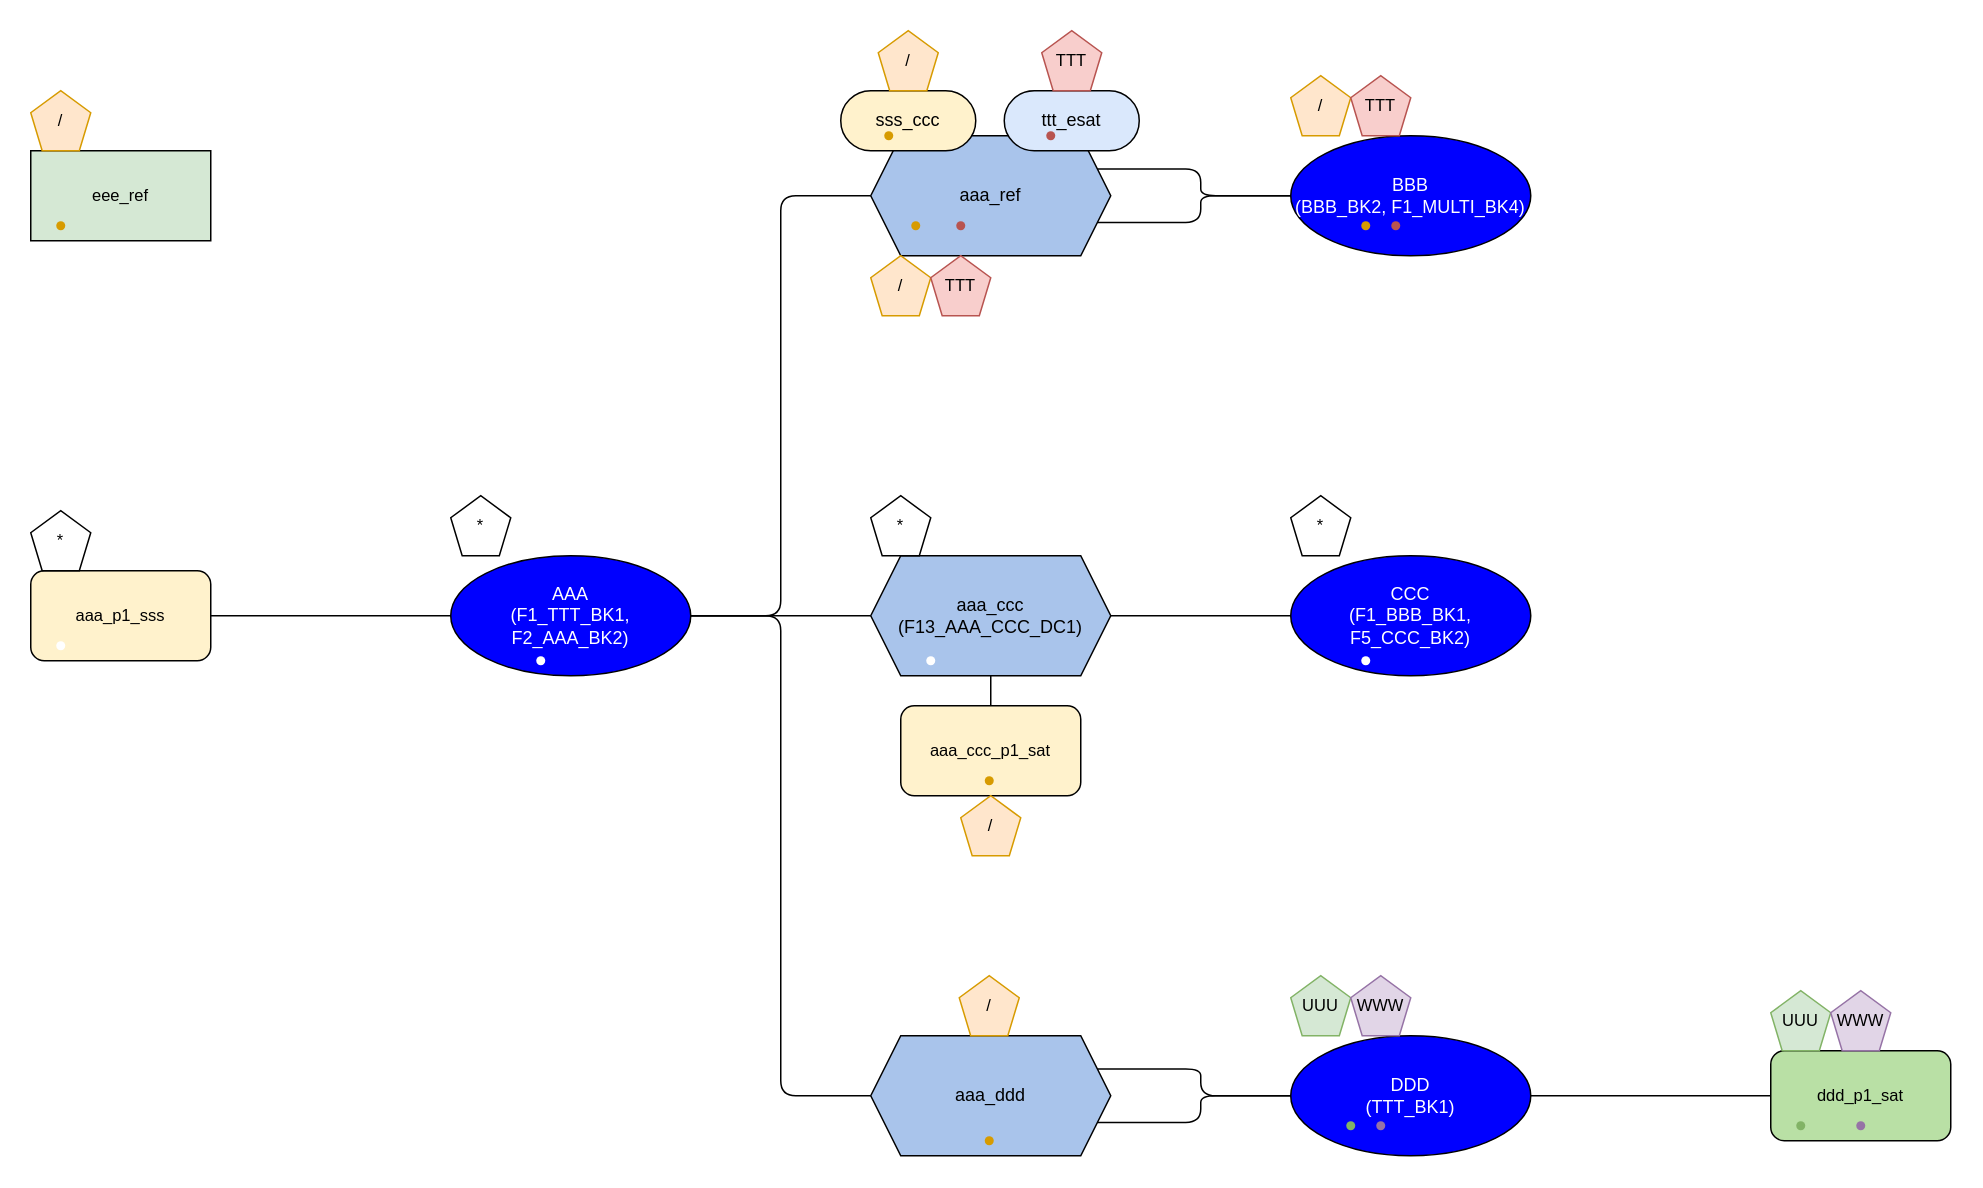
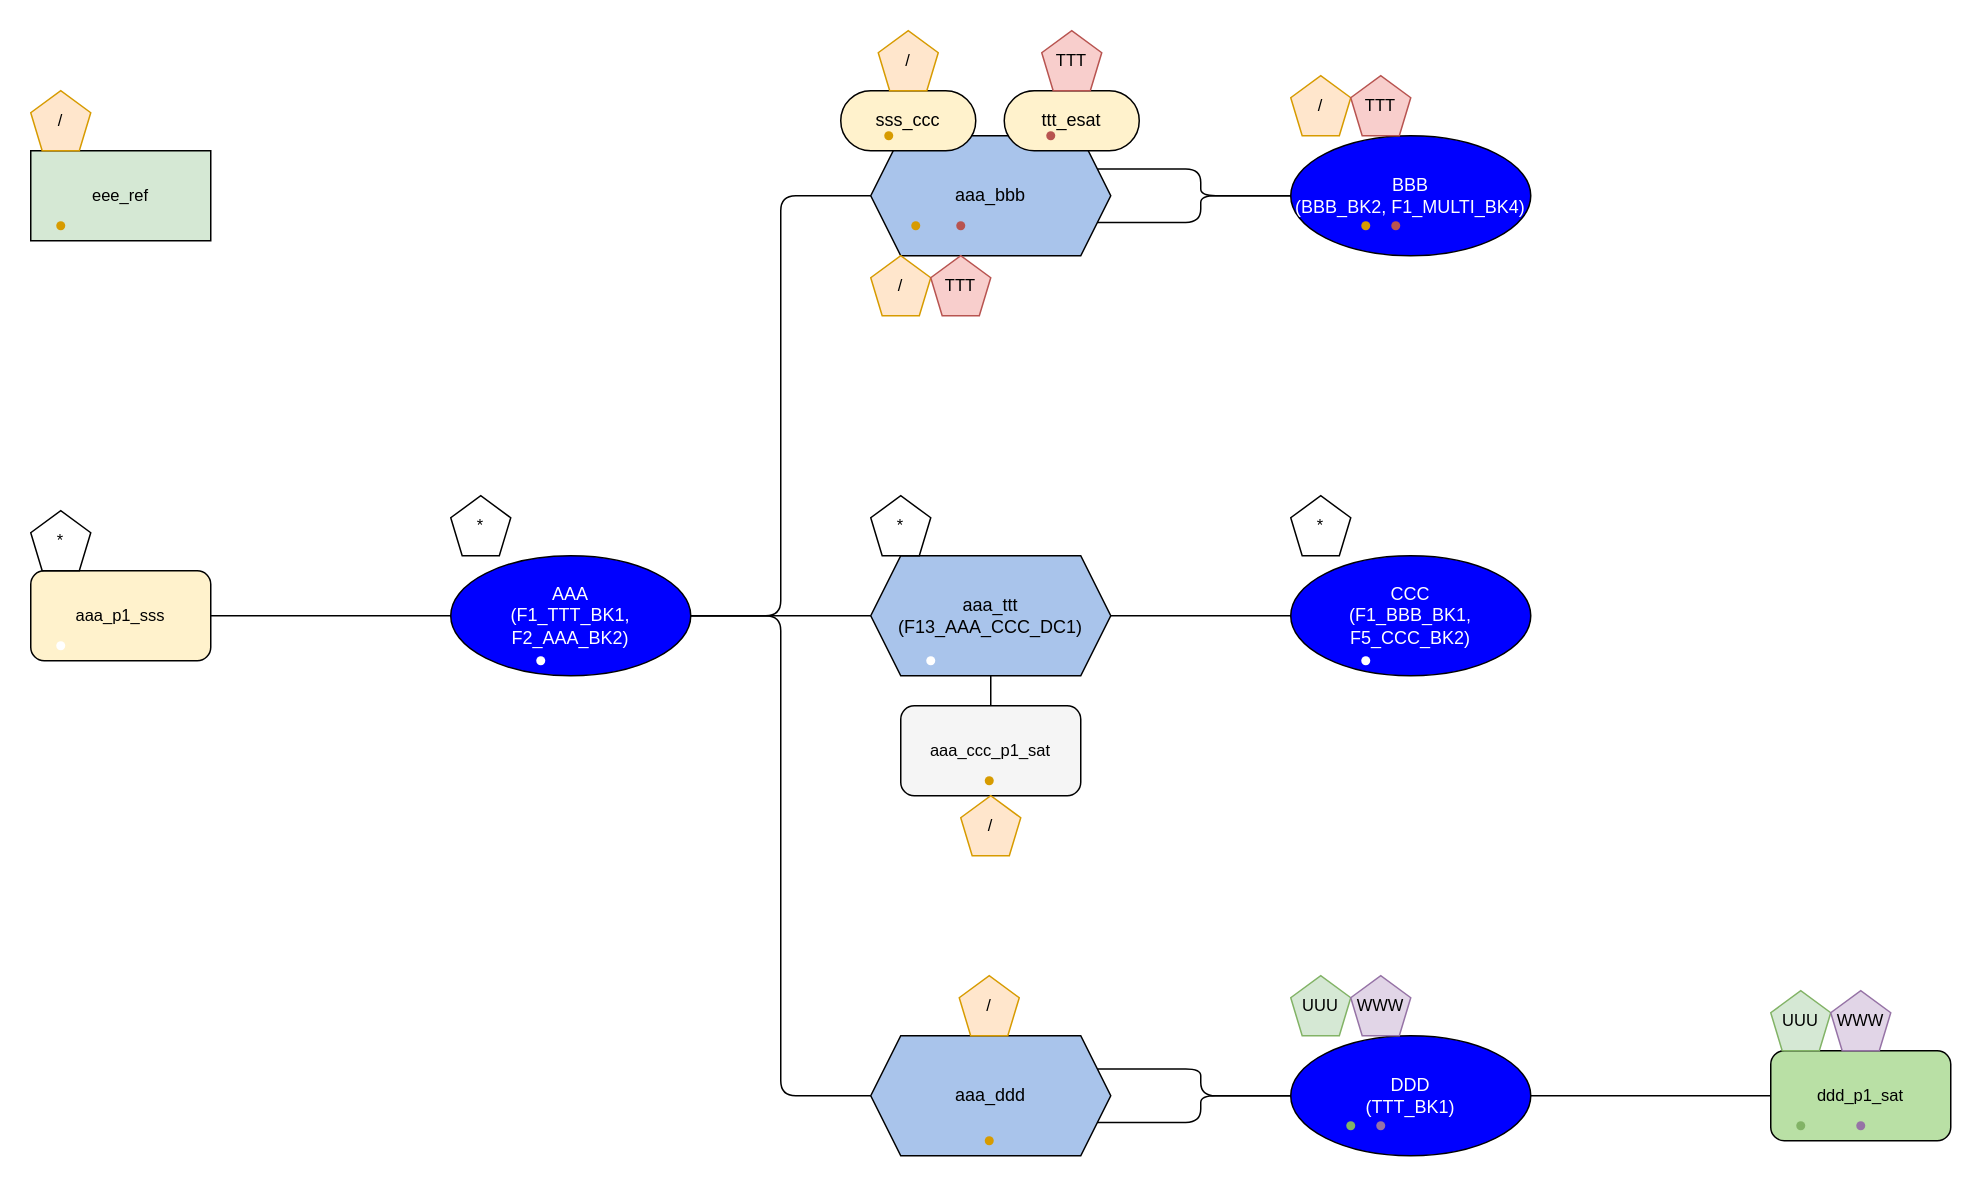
node "ttt_esat": fillcolor #dae8fc -> #fff2cc
node "aaa_ref": label "aaa_ref" -> "aaa_bbb"
node "aaa_ccc (F13_AAA_CCC_DC1)": label "aaa_ccc (F13_AAA_CCC_DC1)" -> "aaa_ttt (F13_AAA_CCC_DC1)"
node "aaa_ccc_p1_sat": fillcolor #fff2cc -> #f5f5f5
